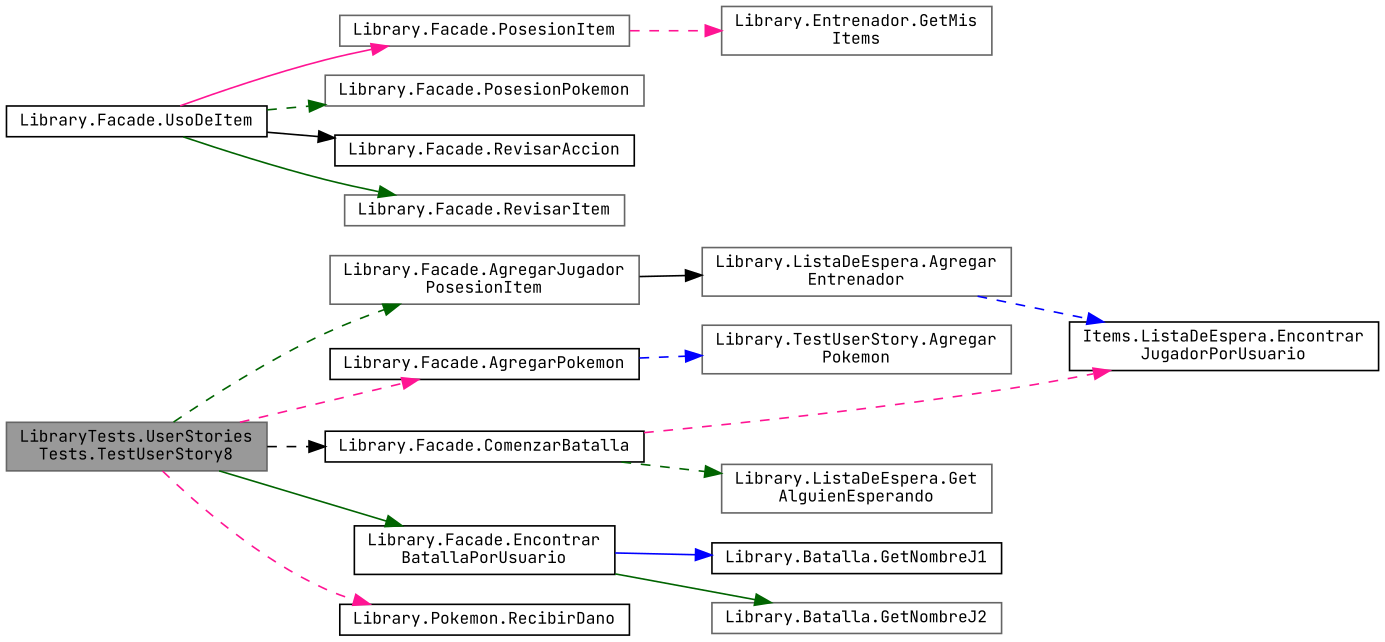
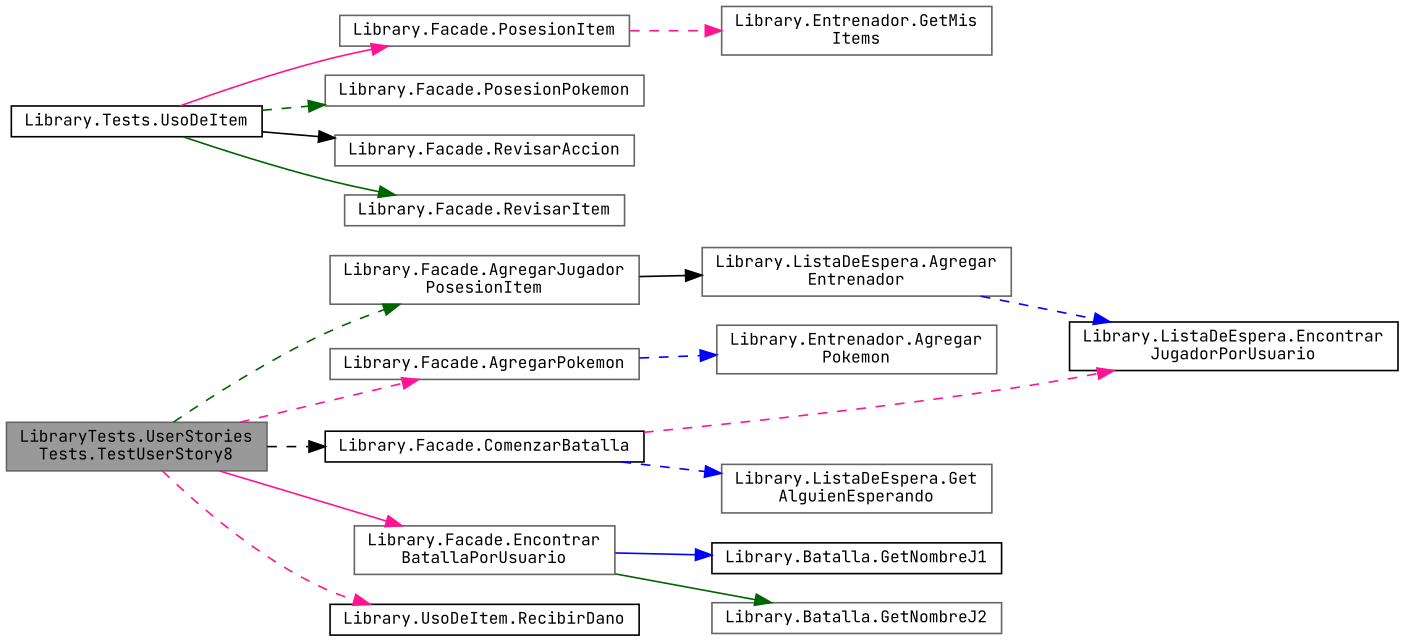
node "Library.Facade.UsoDeItem": label "Library.Facade.UsoDeItem" -> "Library.Tests.UsoDeItem"
node "Library.Facade.RevisarAccion": color black -> gray40
node "Items.ListaDeEspera.Encontrar JugadorPorUsuario": label "Items.ListaDeEspera.Encontrar JugadorPorUsuario" -> "Library.ListaDeEspera.Encontrar JugadorPorUsuario"
node "Library.TestUserStory.Agregar Pokemon": label "Library.TestUserStory.Agregar Pokemon" -> "Library.Entrenador.Agregar Pokemon"
node "Library.Facade.AgregarPokemon": color black -> gray40
edge "Library.Facade.ComenzarBatalla" -> "Library.ListaDeEspera.Get AlguienEsperando": color darkgreen -> blue
edge "LibraryTests.UserStories Tests.TestUserStory8" -> "Library.Facade.Encontrar BatallaPorUsuario": color darkgreen -> deeppink
node "Library.Facade.Encontrar BatallaPorUsuario": color black -> gray40
node "Library.Pokemon.RecibirDano": label "Library.Pokemon.RecibirDano" -> "Library.UsoDeItem.RecibirDano"
